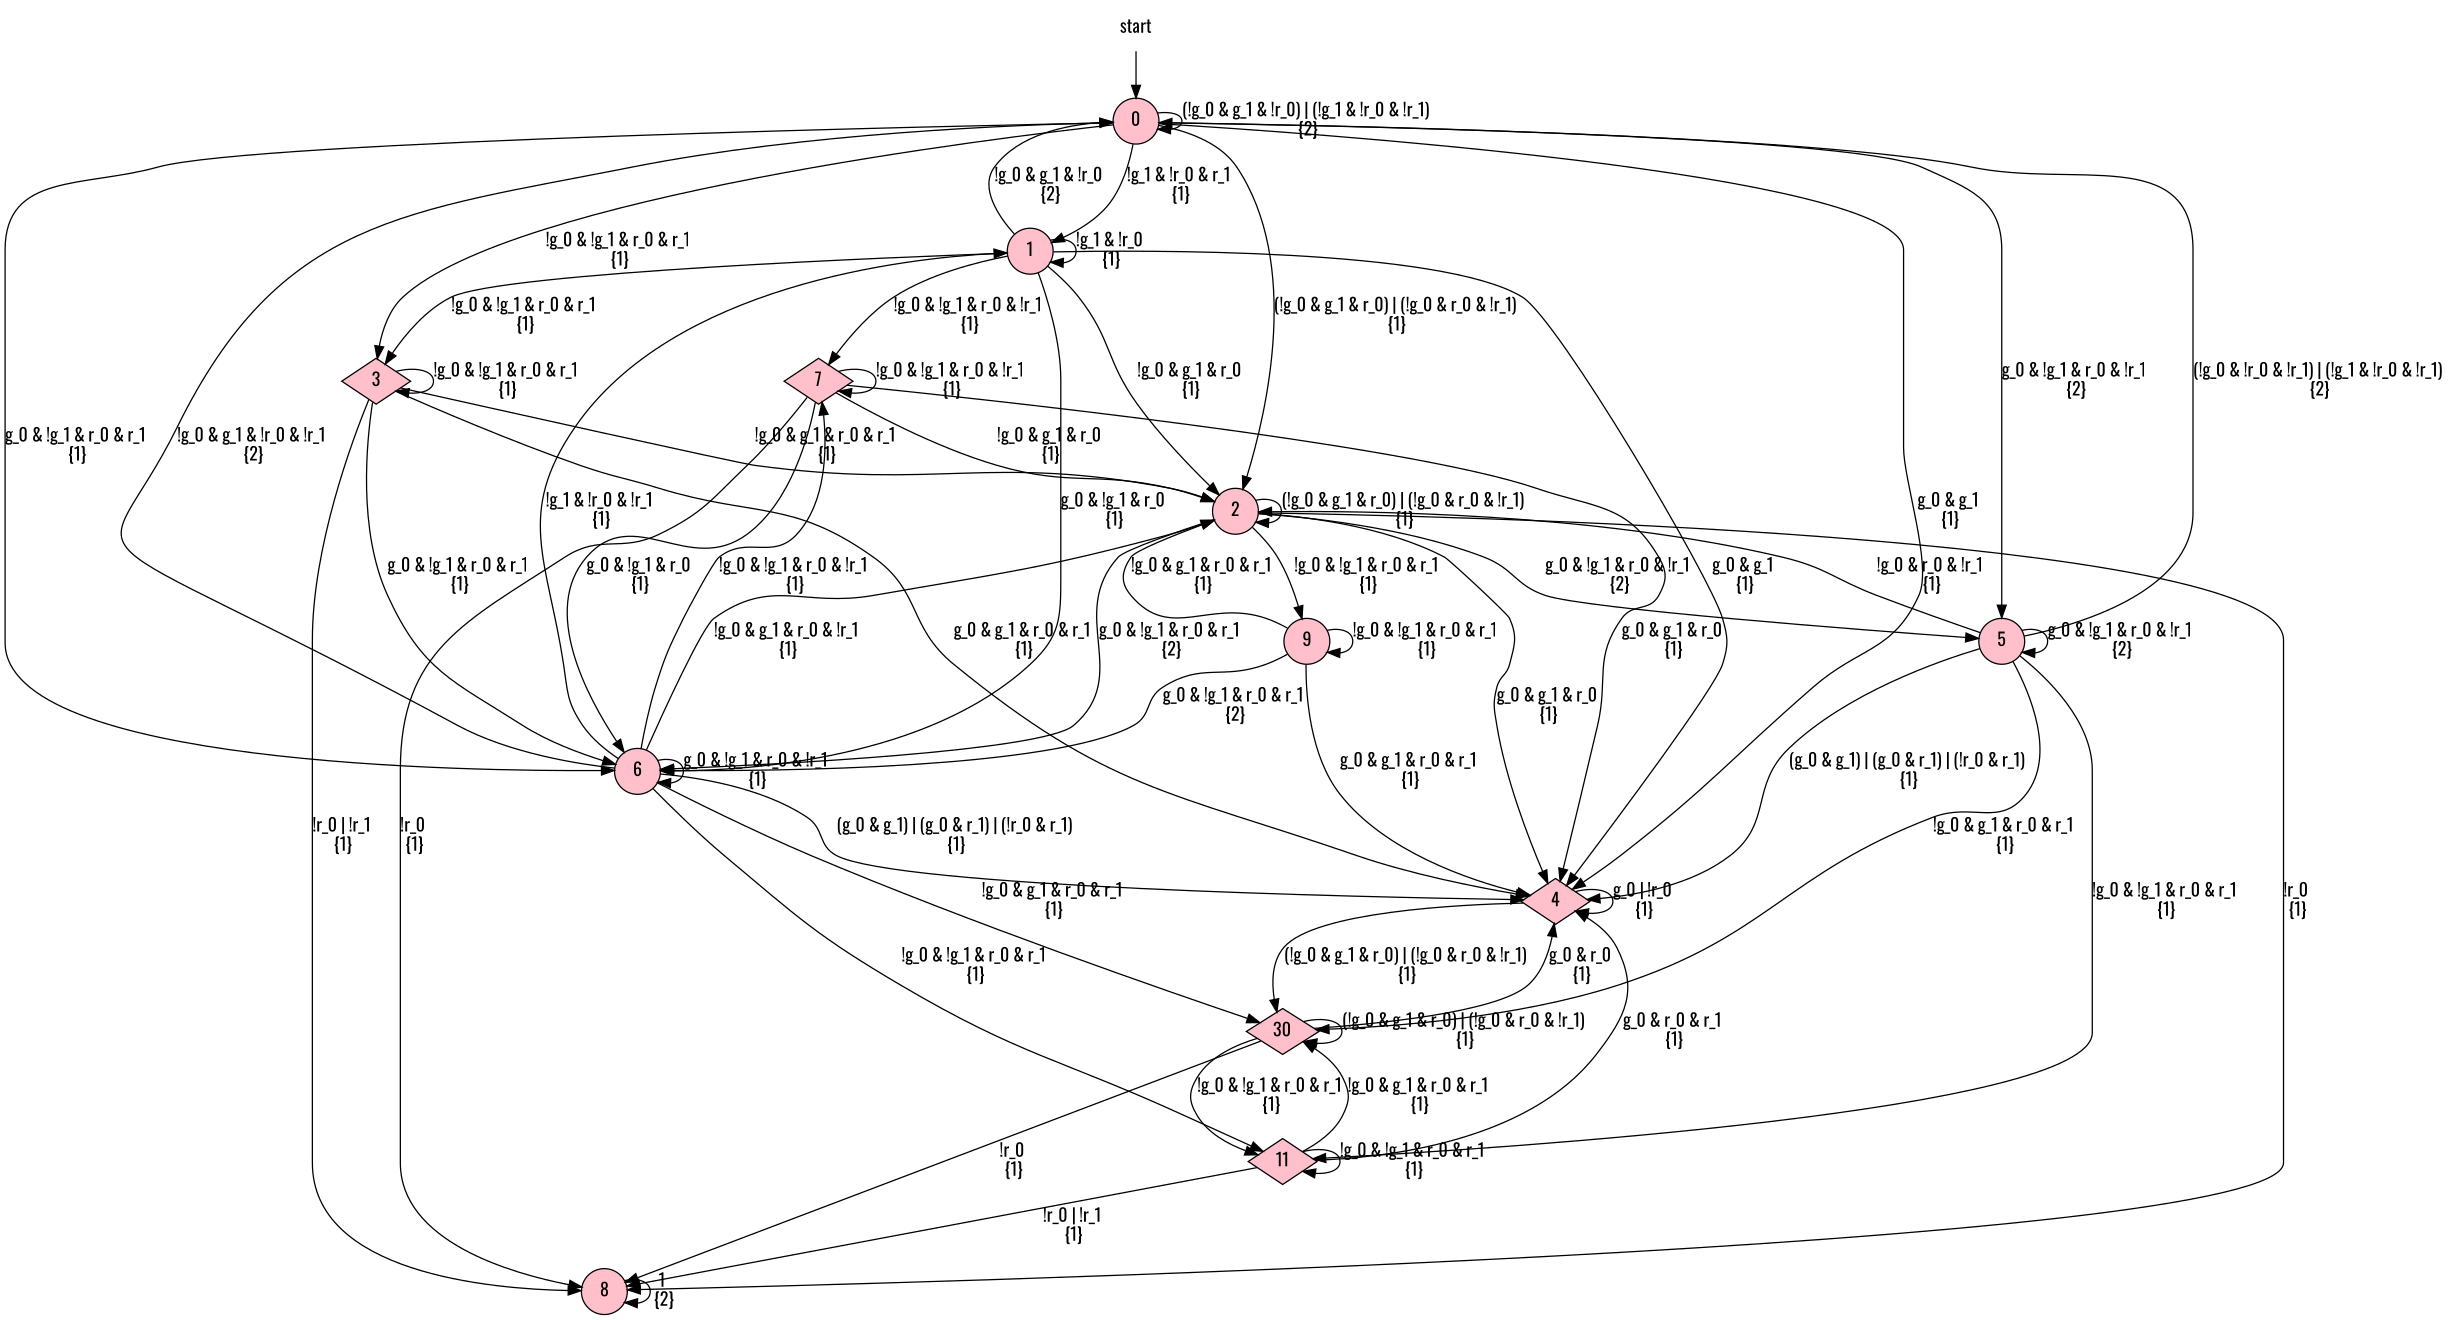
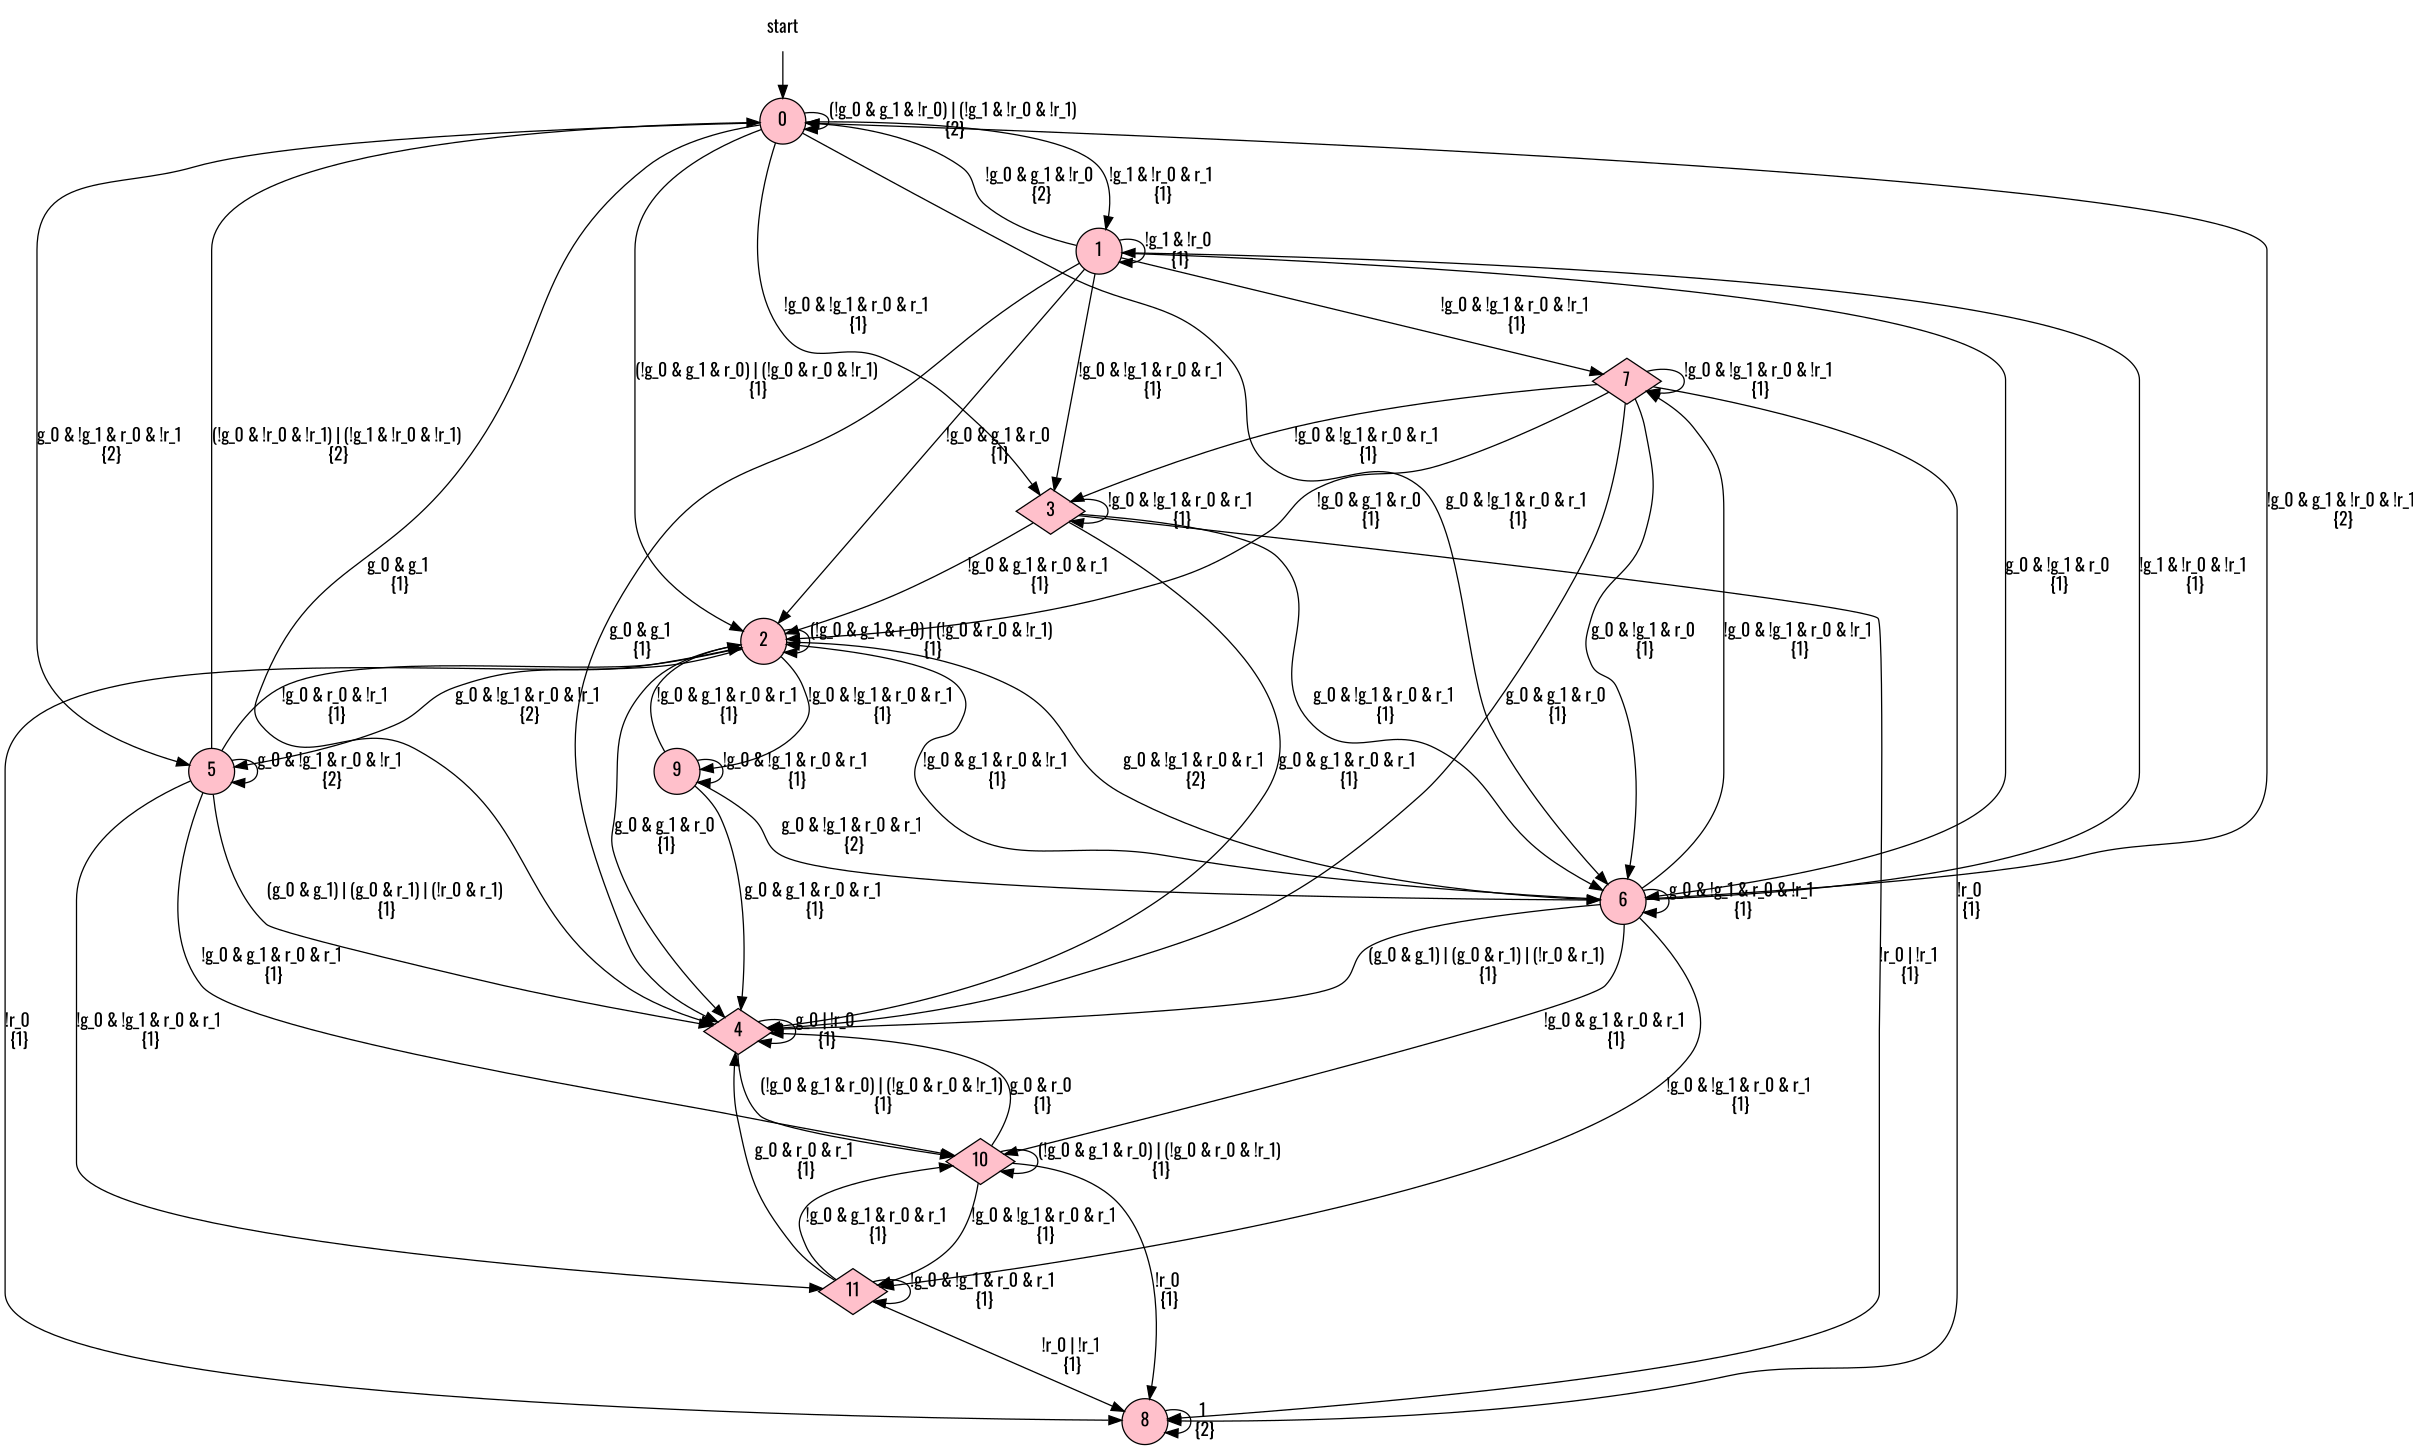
edge "7" -> "3": added, label "!g_0 & !g_1 & r_0 & r_1 {1}"
node "30": label "30" -> "10"
